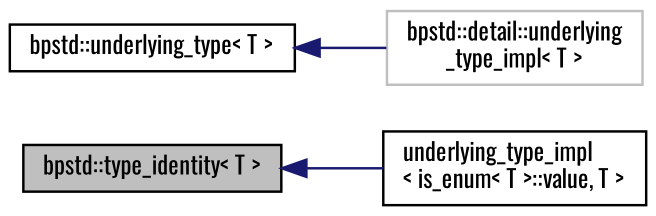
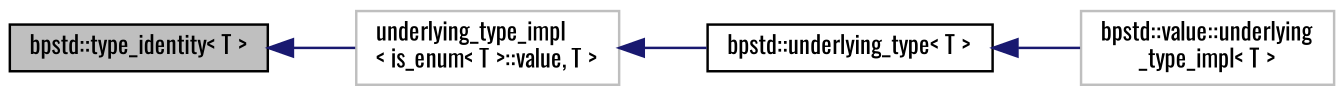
node "bpstd::detail::underlying _type_impl< T >": label "bpstd::detail::underlying _type_impl< T >" -> "bpstd::value::underlying _type_impl< T >"
edge "bpstd::underlying_type< T >" -> "underlying_type_impl < is_enum< T >::value, T >": added
node "underlying_type_impl < is_enum< T >::value, T >": color black -> grey75
